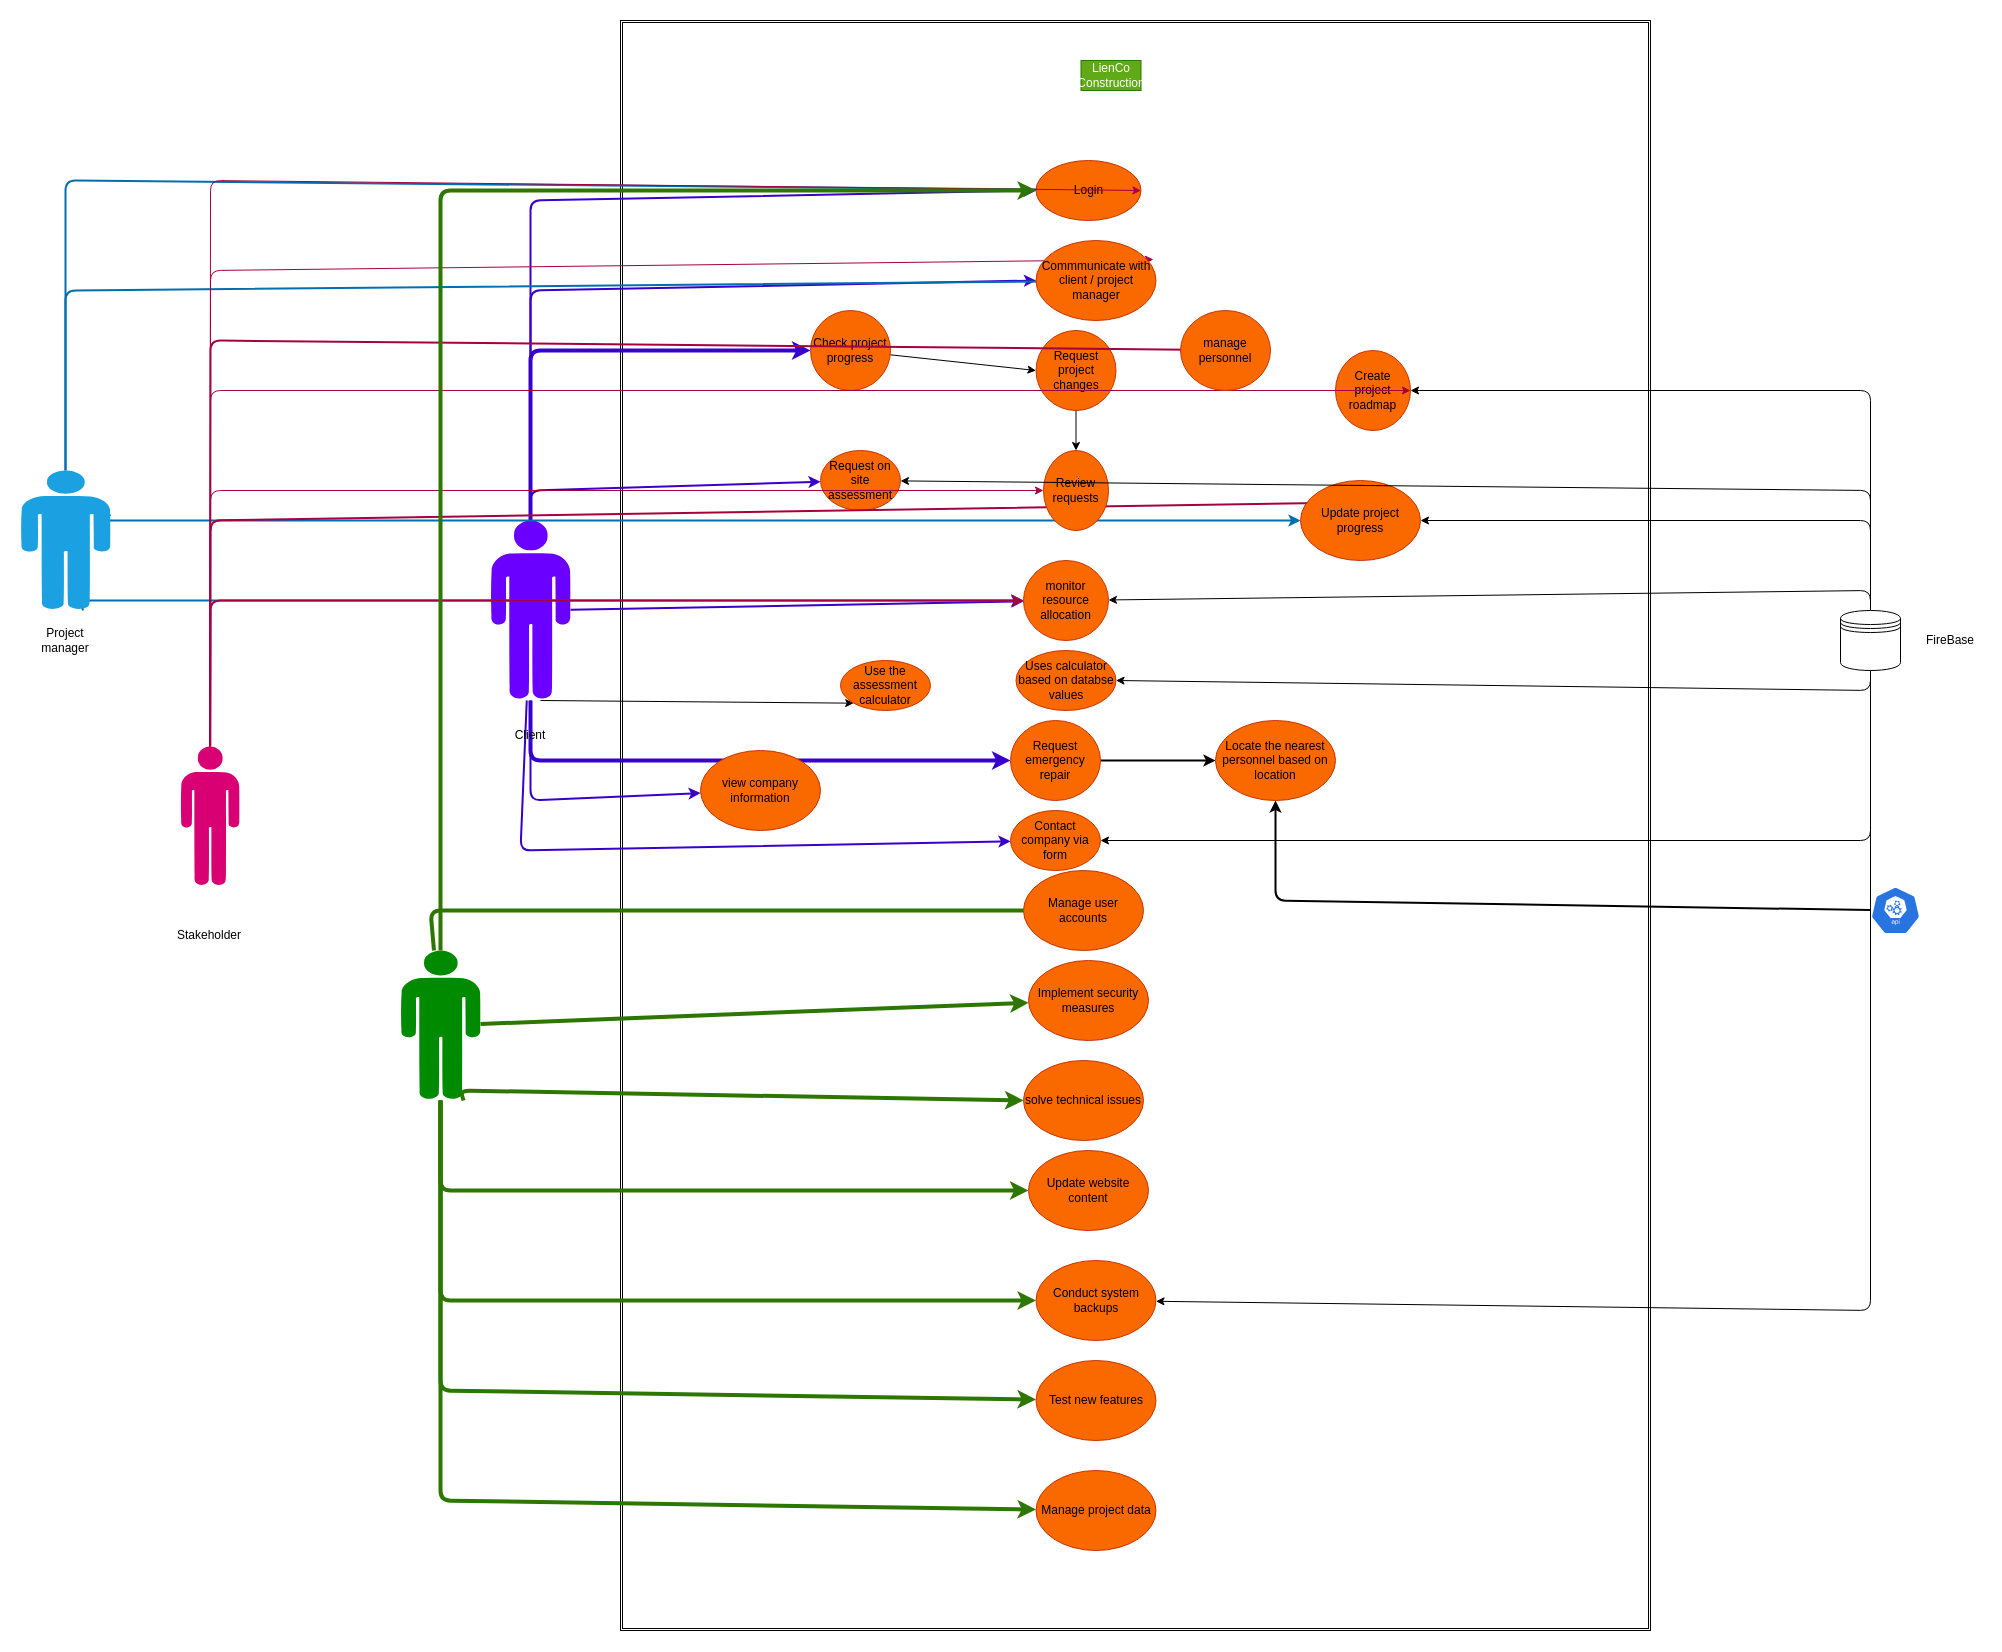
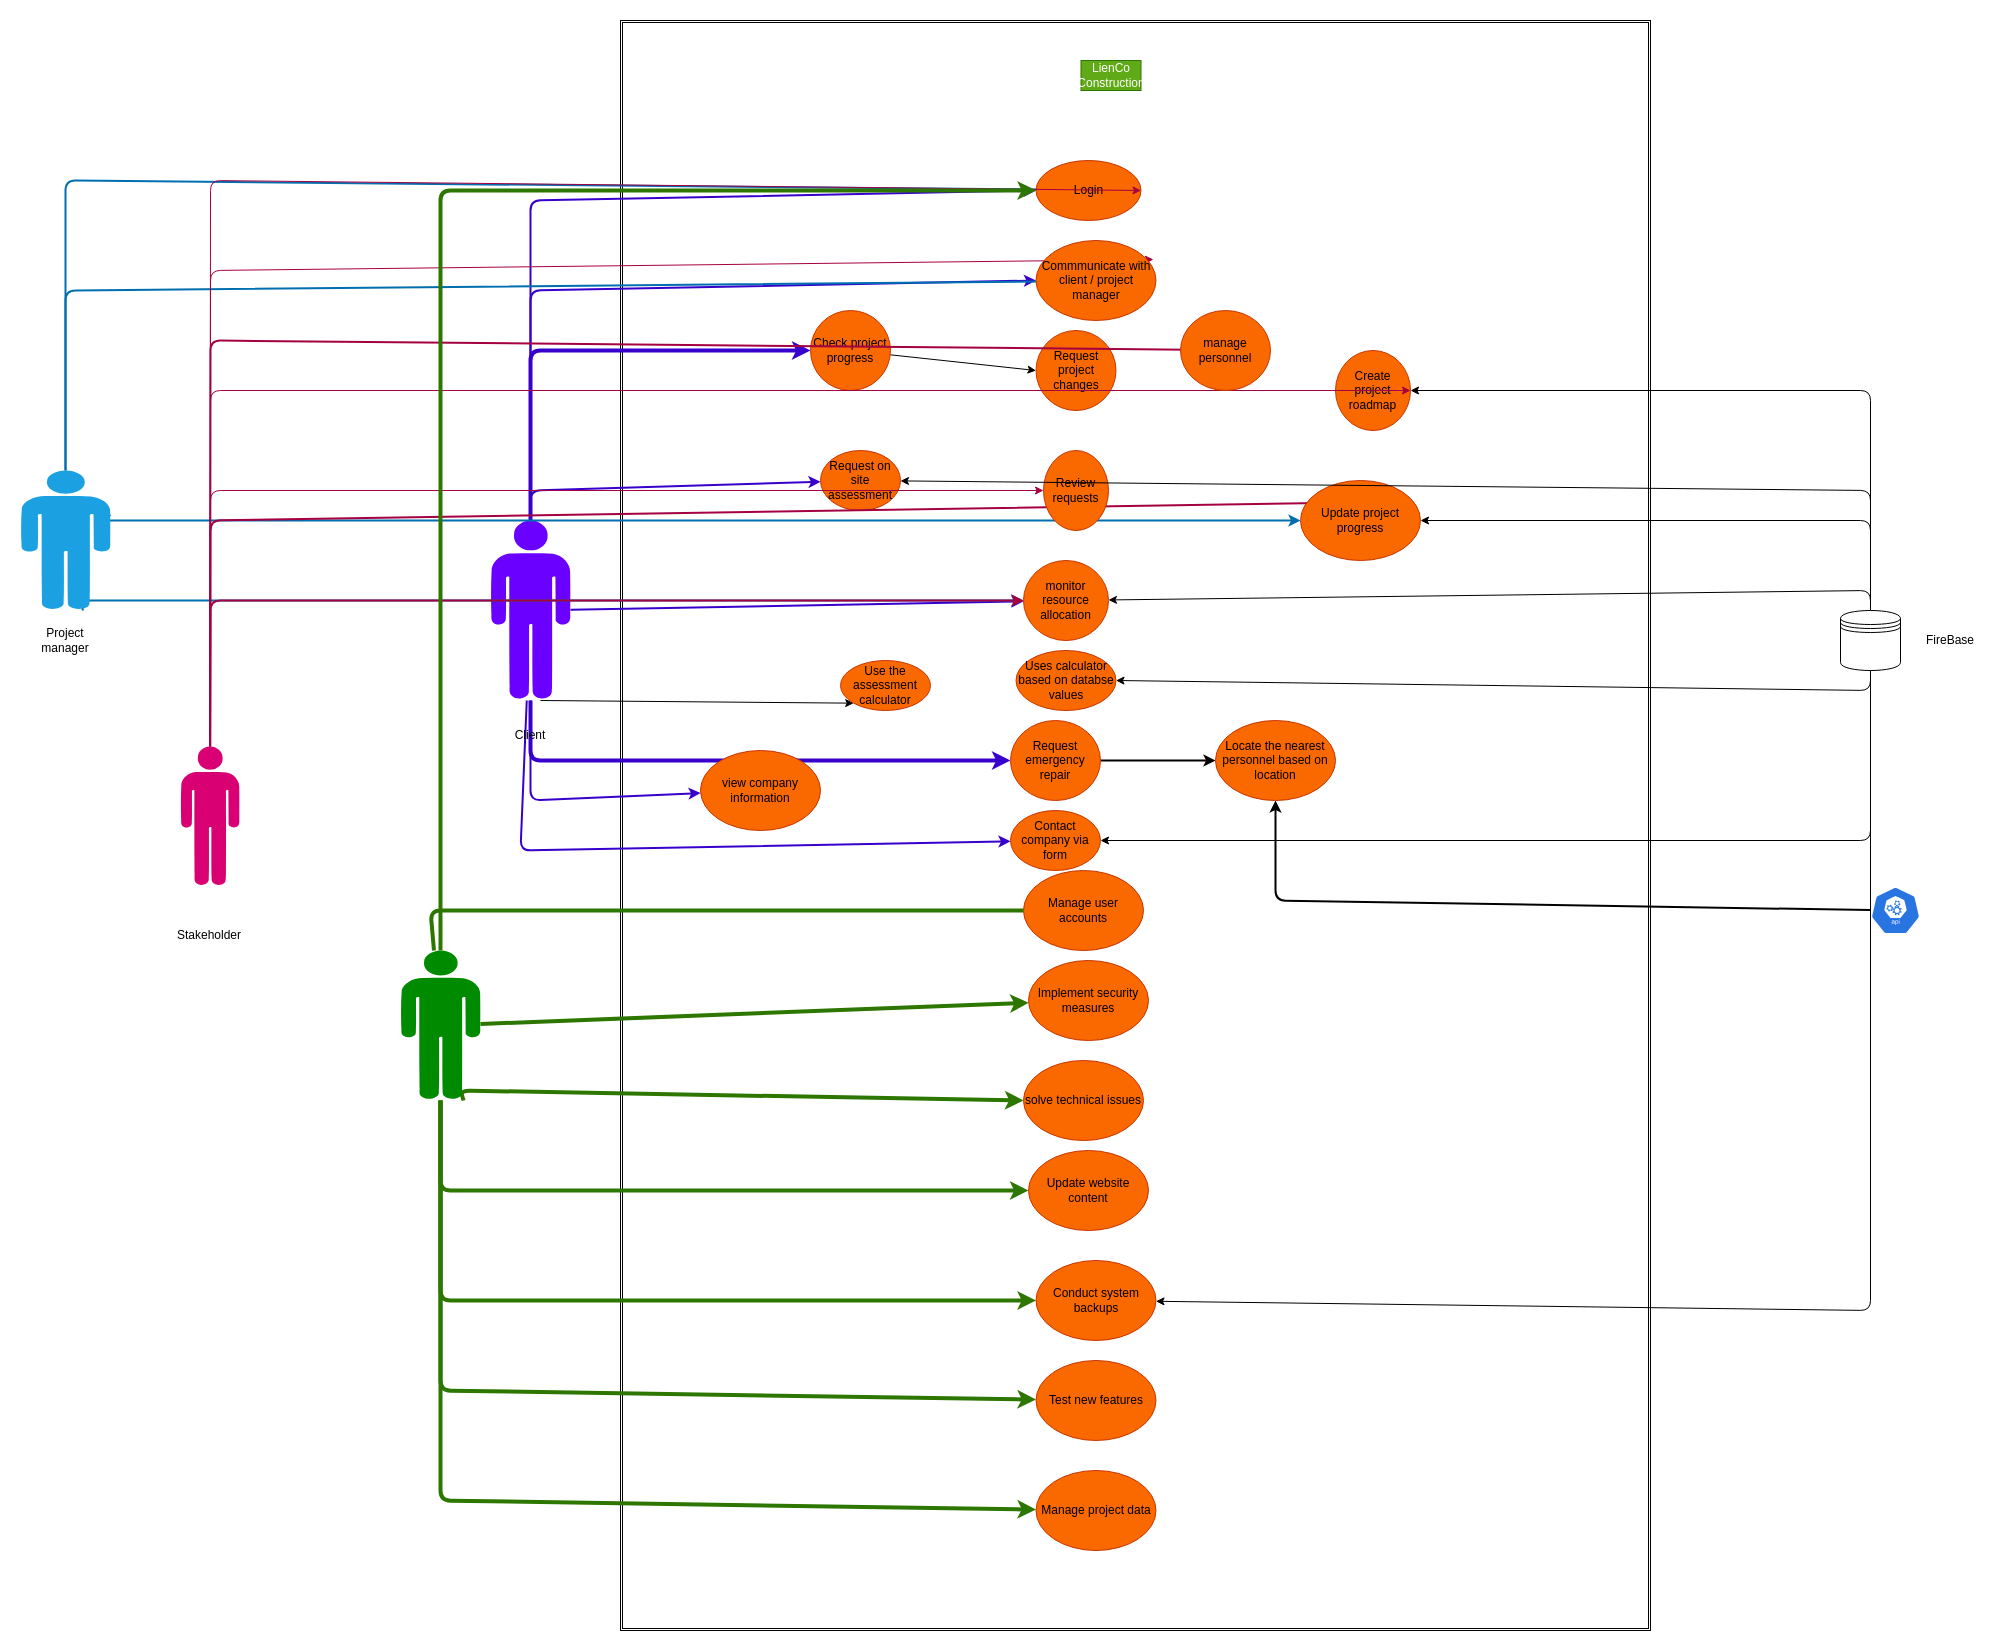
edge "Request project changes" -> "Review requests": removed
